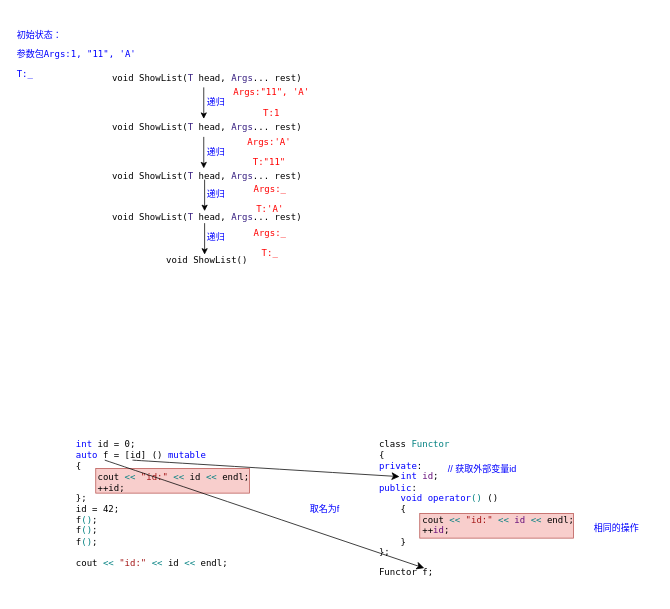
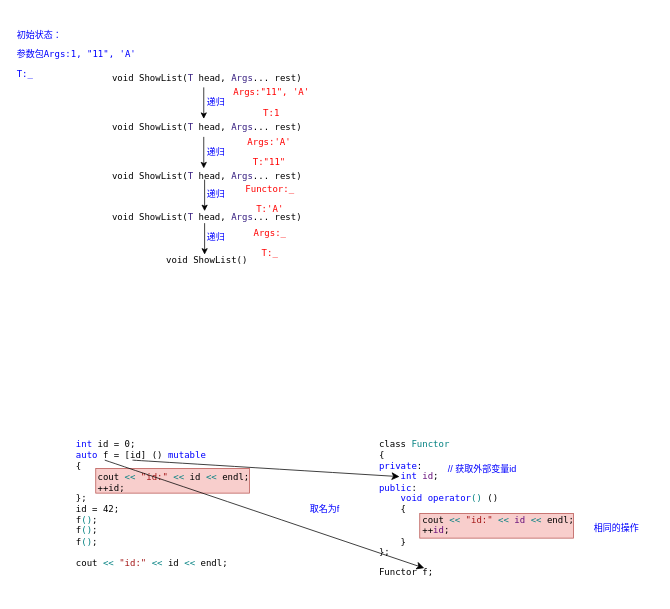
node "Args:_T:'A'": label "Args:_T:'A'" -> "Functor:_T:'A'"
